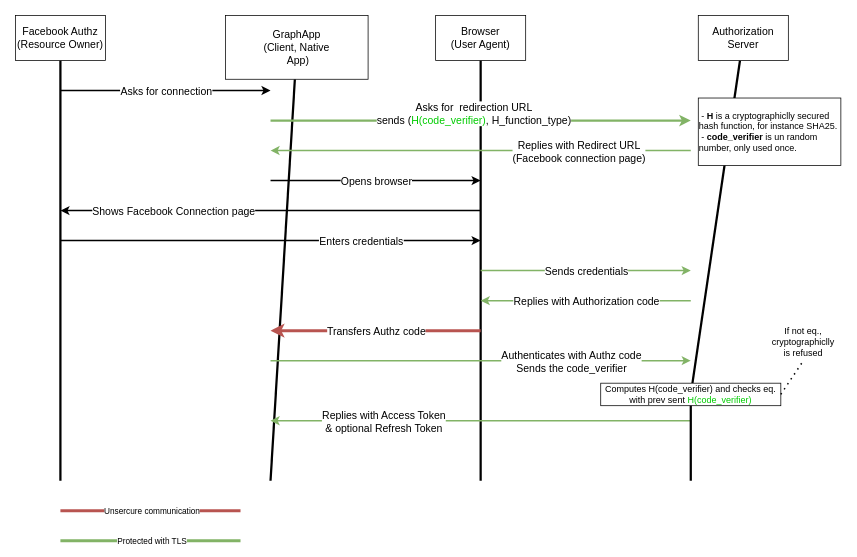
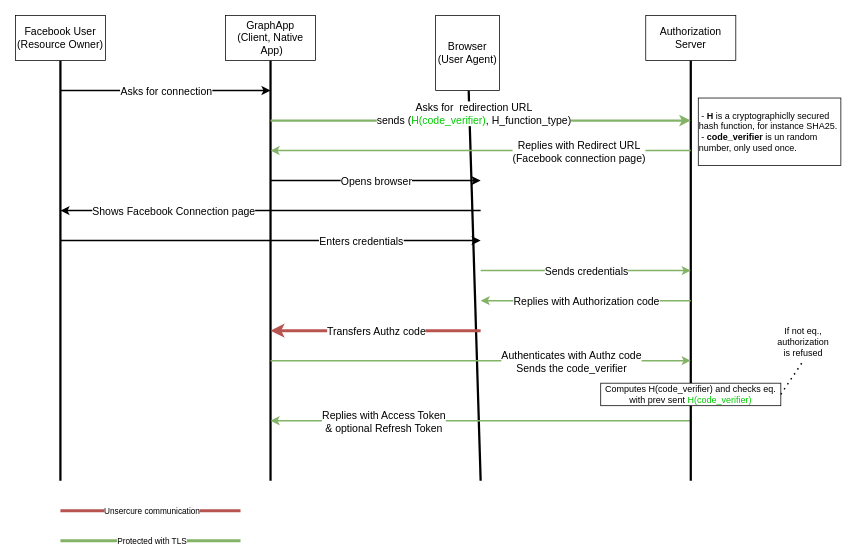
node "Facebook Authz (Resource Owner)": label "Facebook Authz (Resource Owner)" -> "Facebook User (Resource Owner)"
node "Browser (User Agent)": size 90x45 -> 64x75
node "Authorization Server": moved (743, 38) -> (690, 38)
node "GraphApp (Client, Native App)": size 143x64 -> 90x45
node "If not eq., cryptographiclly is refused": label "If not eq., cryptographiclly is refused" -> "If not eq., authorization is refused"
